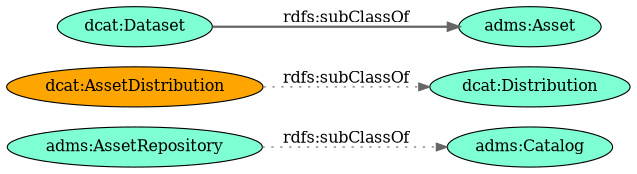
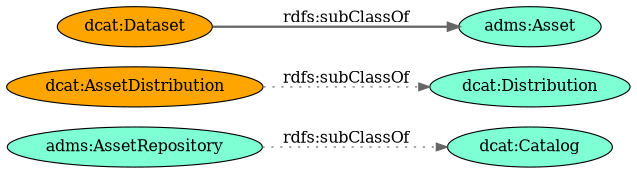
node "dcat:Dataset": fillcolor aquamarine -> orange
node "adms:Catalog": label "adms:Catalog" -> "dcat:Catalog"
